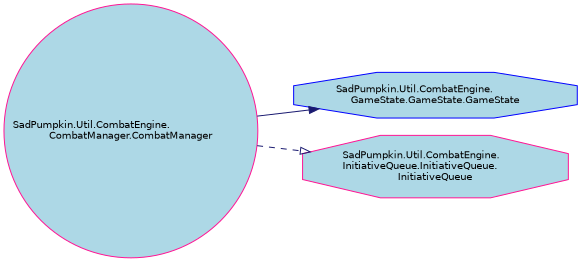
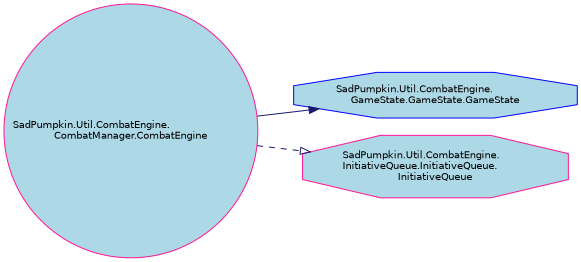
node "SadPumpkin.Util.CombatEngine. CombatManager.CombatManager": label "SadPumpkin.Util.CombatEngine. CombatManager.CombatManager" -> "SadPumpkin.Util.CombatEngine. CombatManager.CombatEngine"
